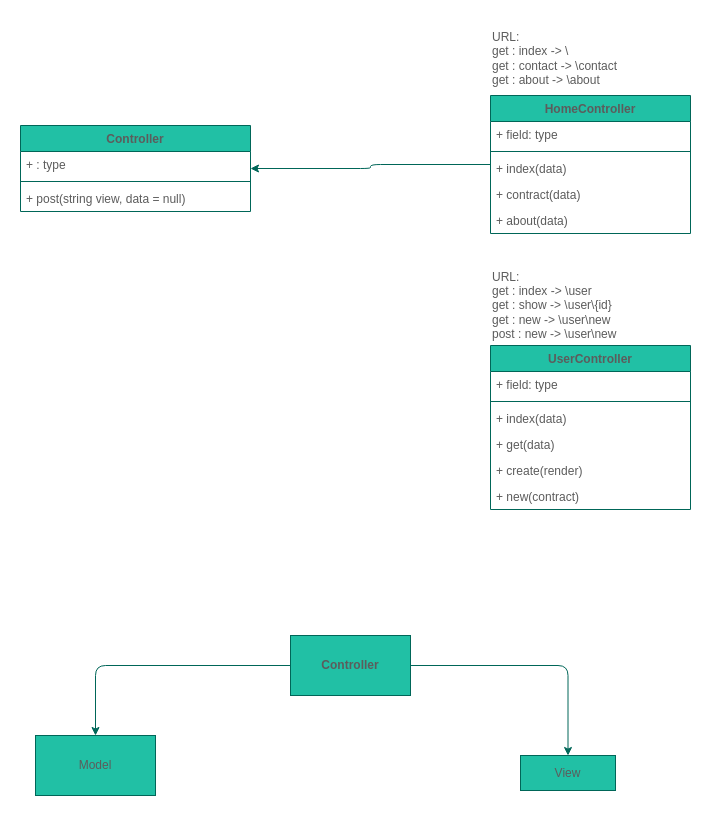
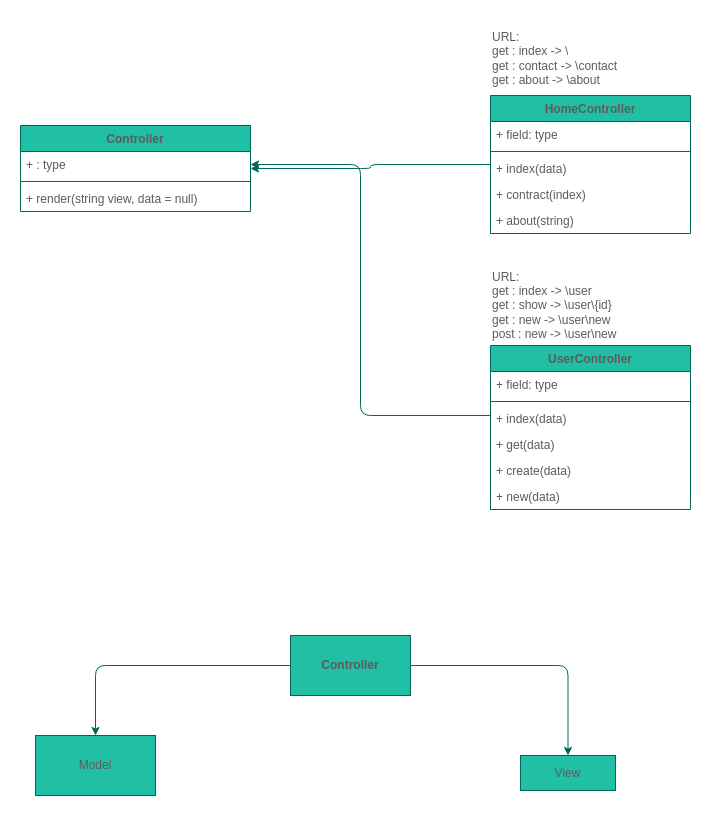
node "+ contract(data)": label "+ contract(data)" -> "+ contract(index)"
node "+ post(string view, data = null)": label "+ post(string view, data = null)" -> "+ render(string view, data = null)"
node "+ about(data)": label "+ about(data)" -> "+ about(string)"
edge "UserController" -> "+ : type": added
node "+ create(render)": label "+ create(render)" -> "+ create(data)"
node "+ new(contract)": label "+ new(contract)" -> "+ new(data)"
